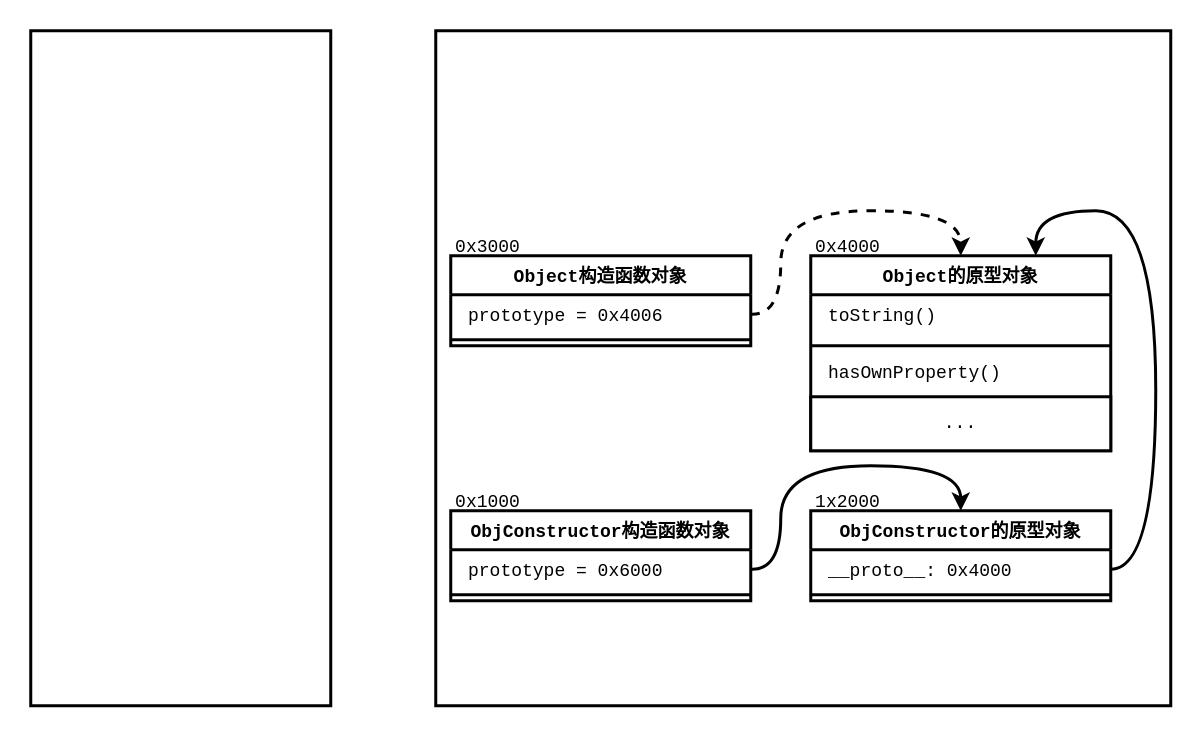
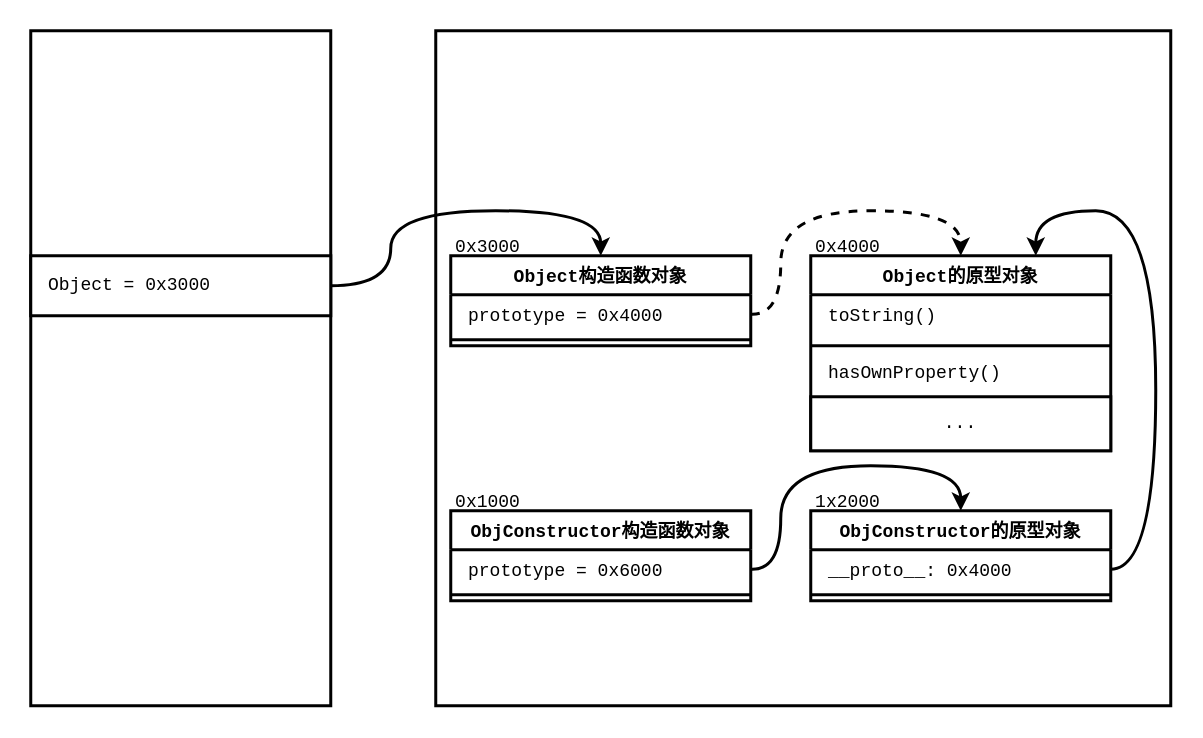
edge "Object = 0x3000" -> "Object构造函数对象": added
node "Object = 0x3000": added
node "prototype = 0x4006": label "prototype = 0x4006" -> "prototype = 0x4000"
